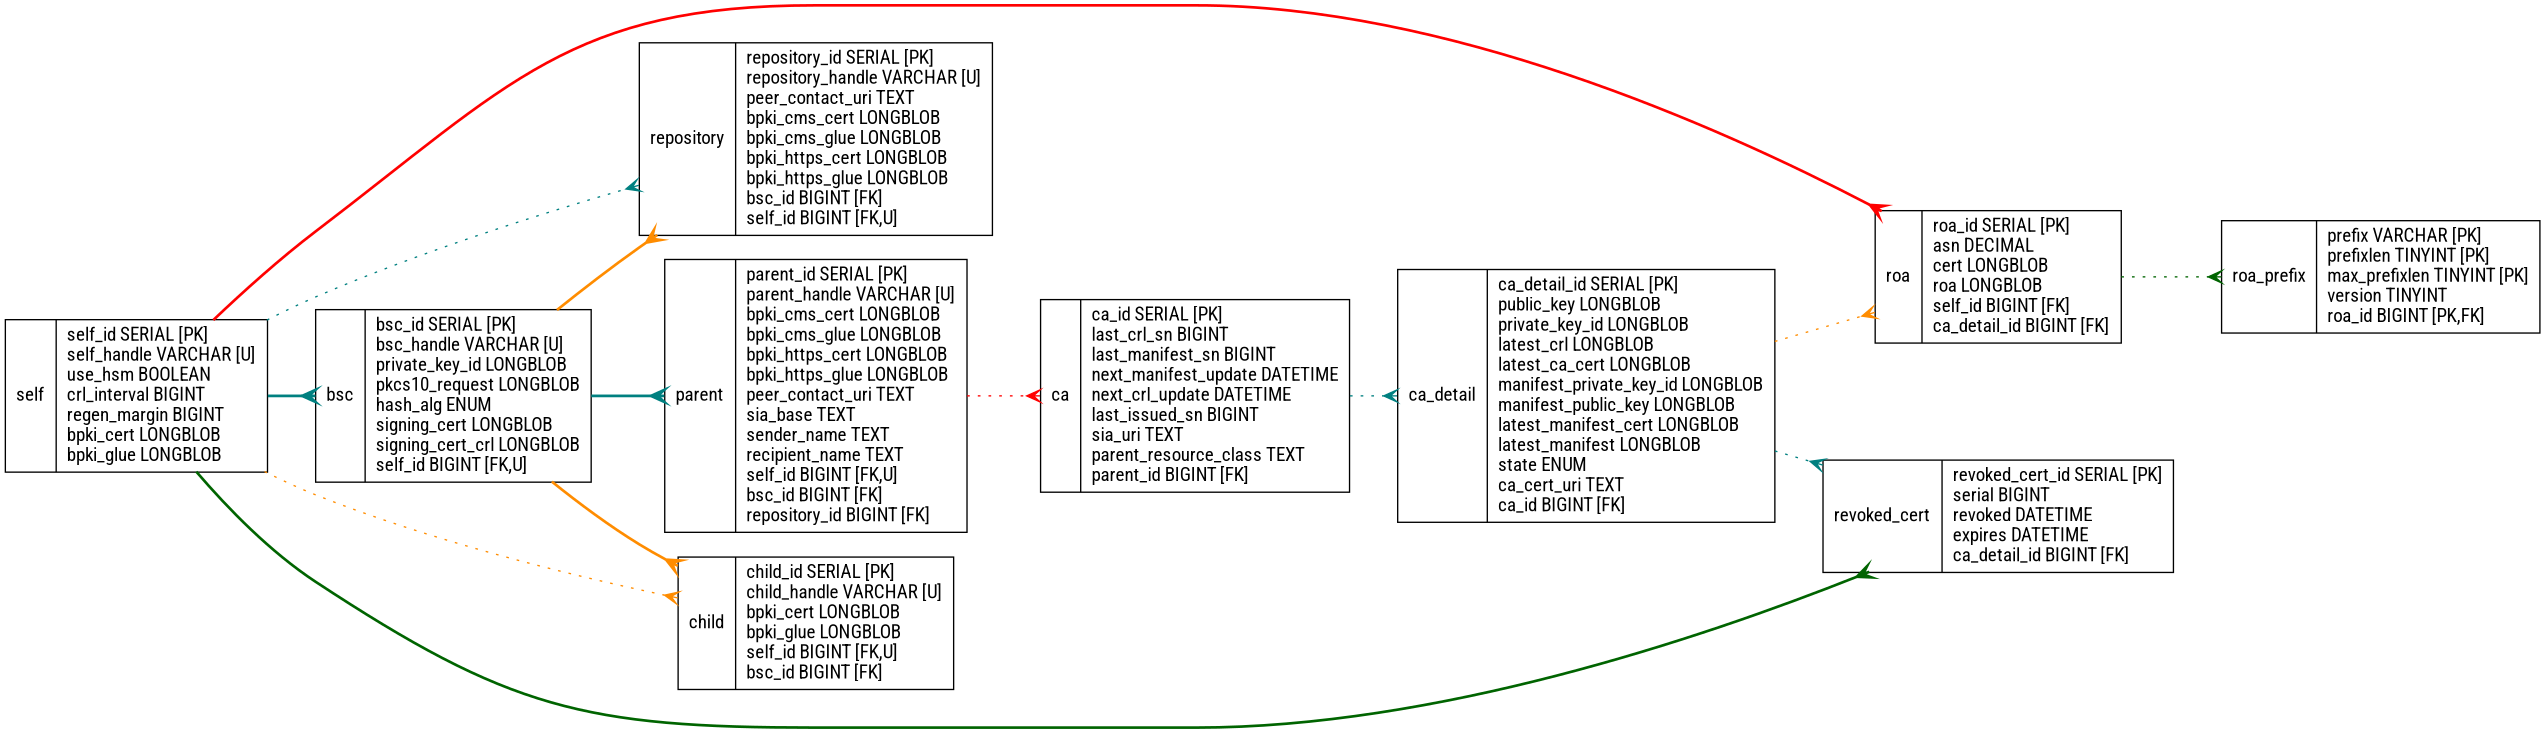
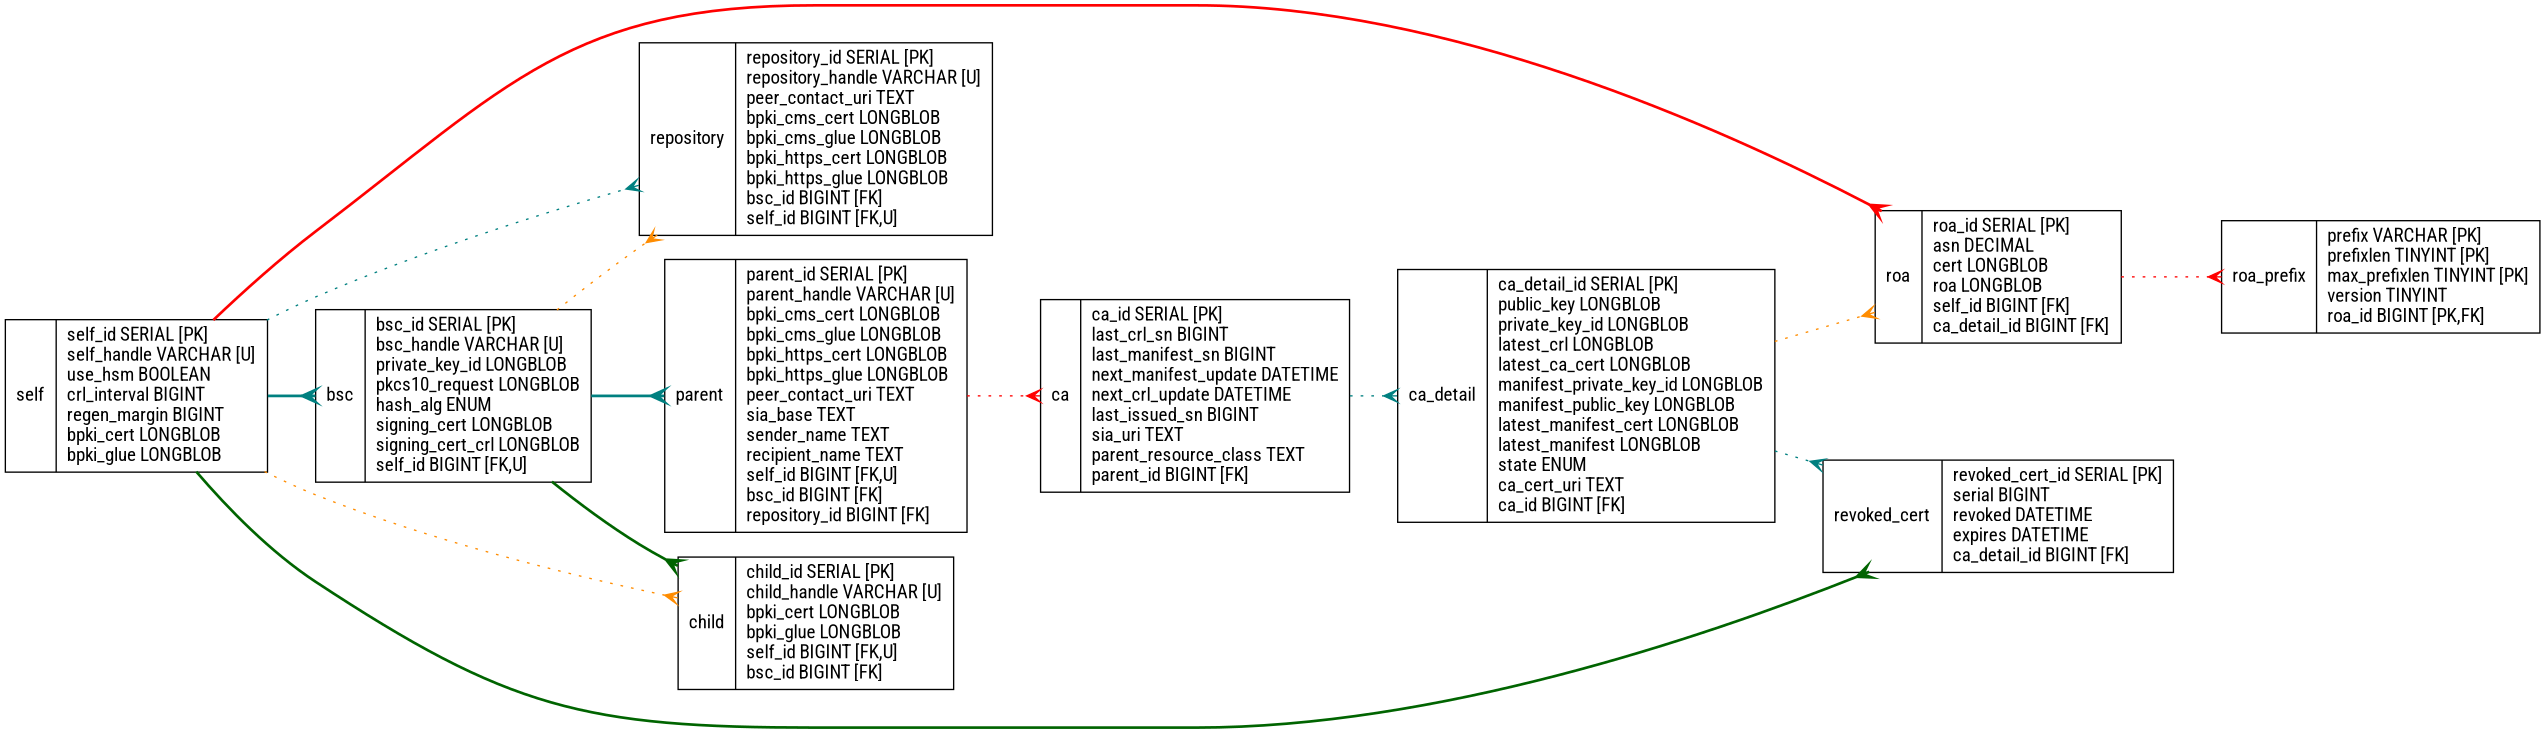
edge "bsc" -> "repository": style bold -> dotted
edge "roa" -> "roa_prefix": color darkgreen -> red
edge "bsc" -> "child": color darkorange -> darkgreen
